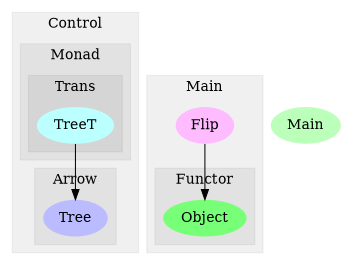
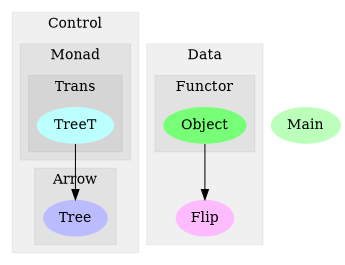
cluster "Main": label "Main" -> "Data"
edge "Flip" -> "Object": reversed
